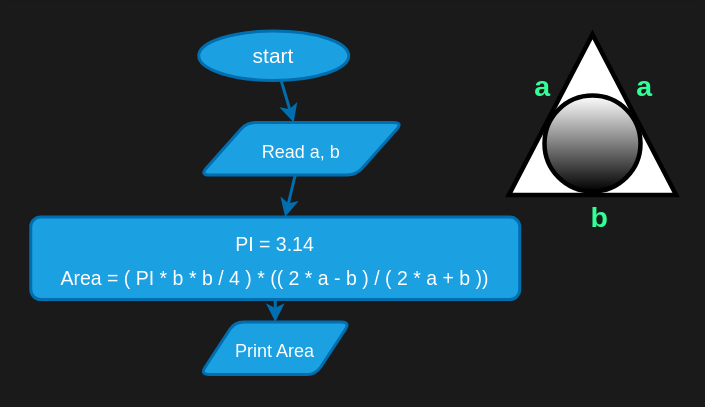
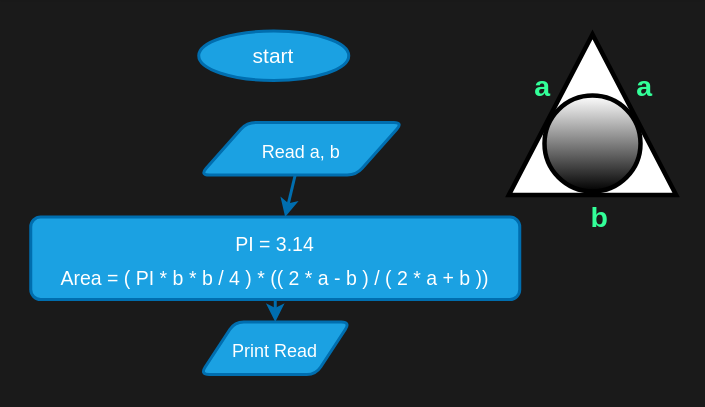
edge "start" -> "Read a, b": removed
node "Print Area": label "Print Area" -> "Print Read"
